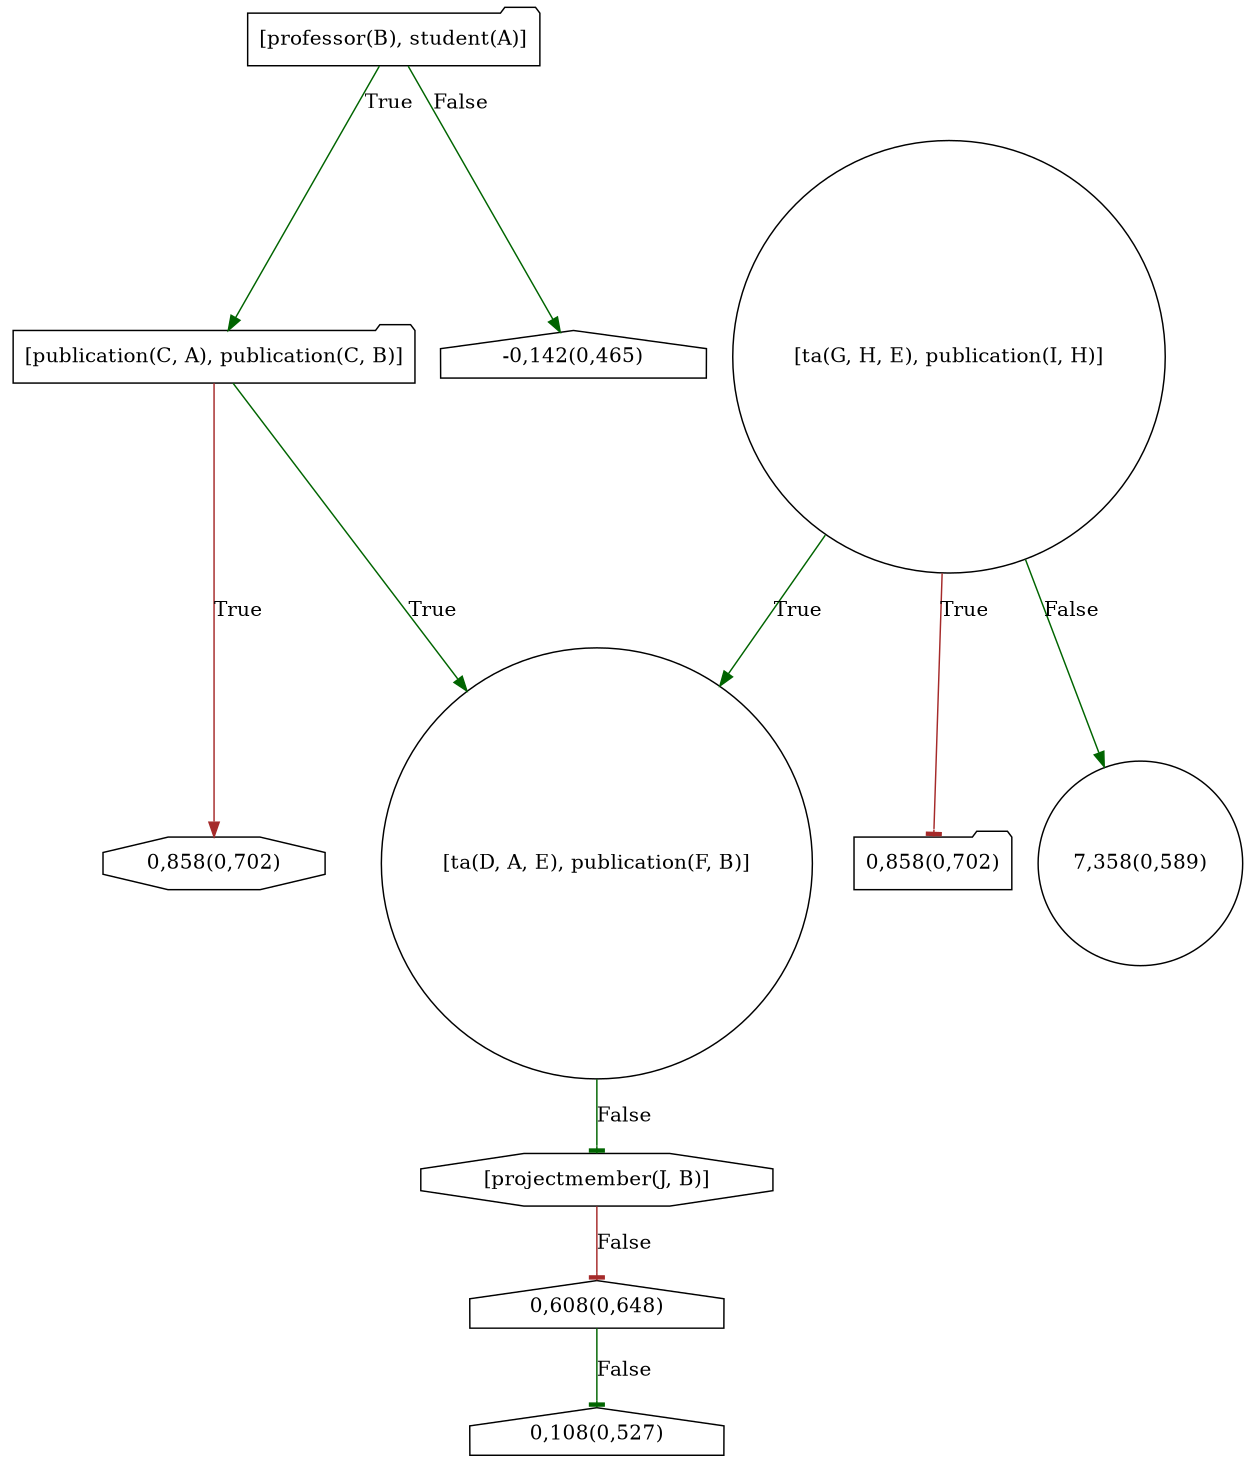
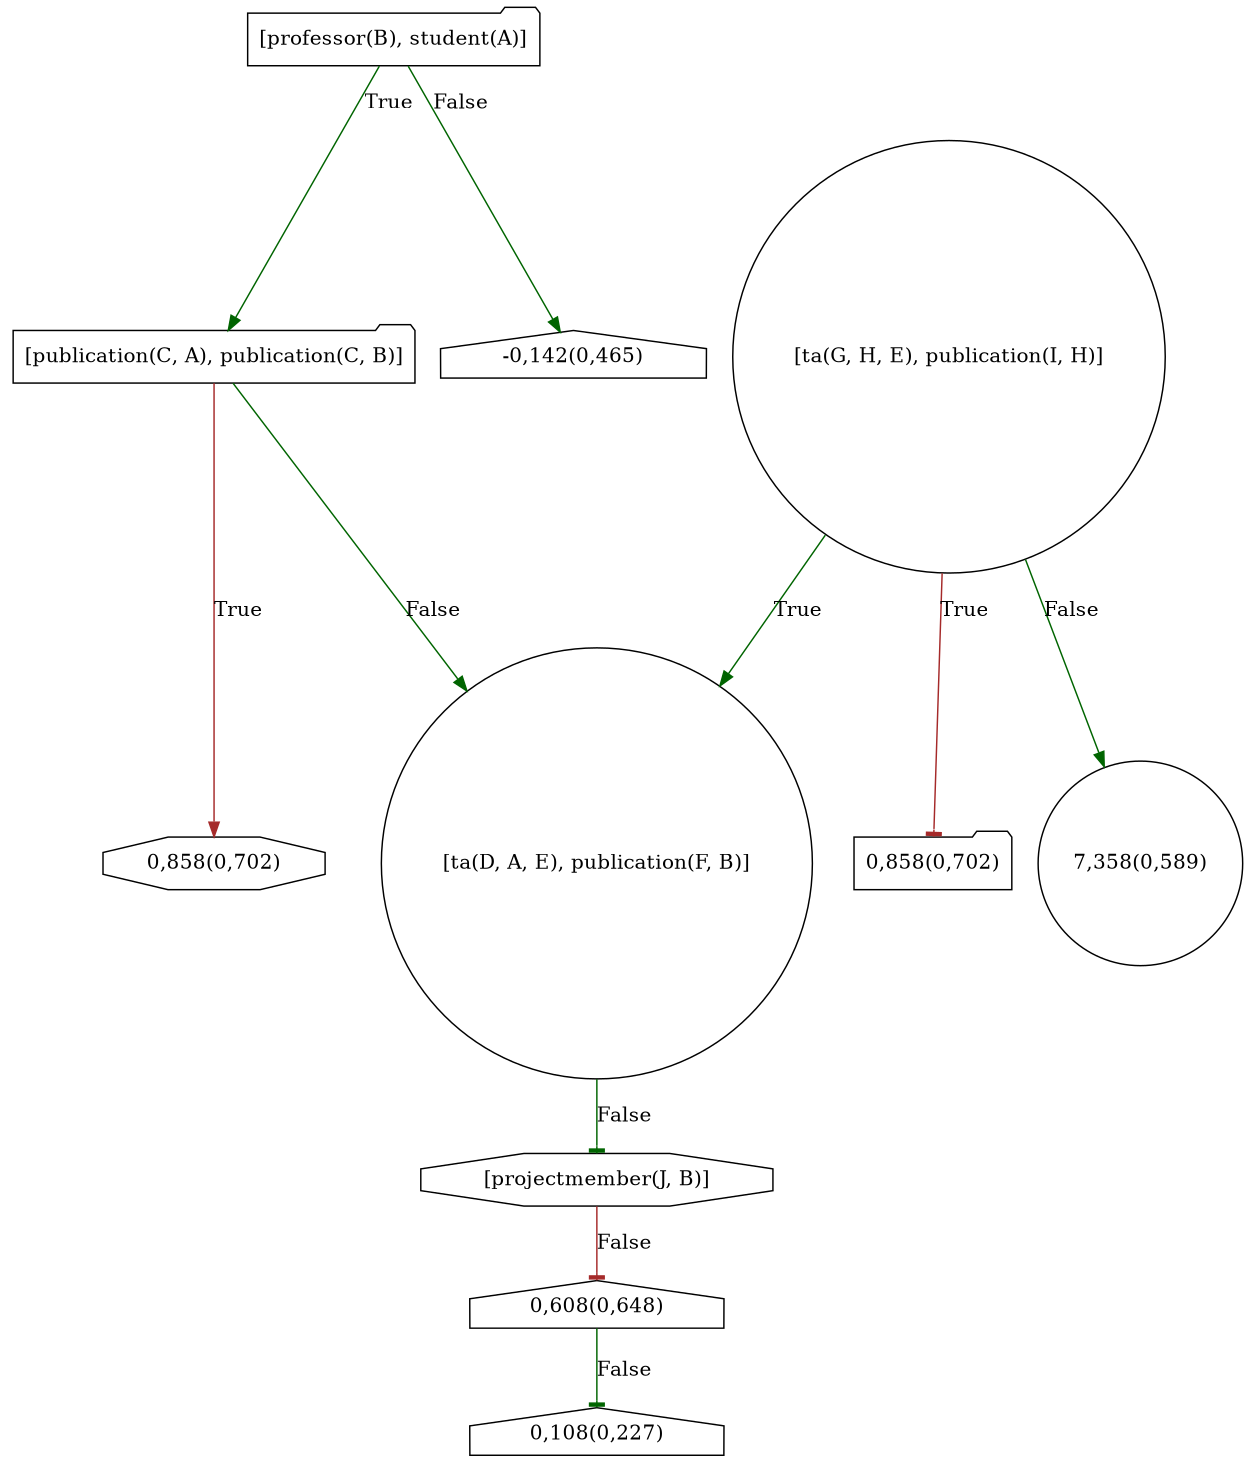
edge "[publication(C, A), publication(C, B)]" -> "[ta(D, A, E), publication(F, B)]": label "True" -> "False"
node "0,108(0,527)": label "0,108(0,527)" -> "0,108(0,227)"
